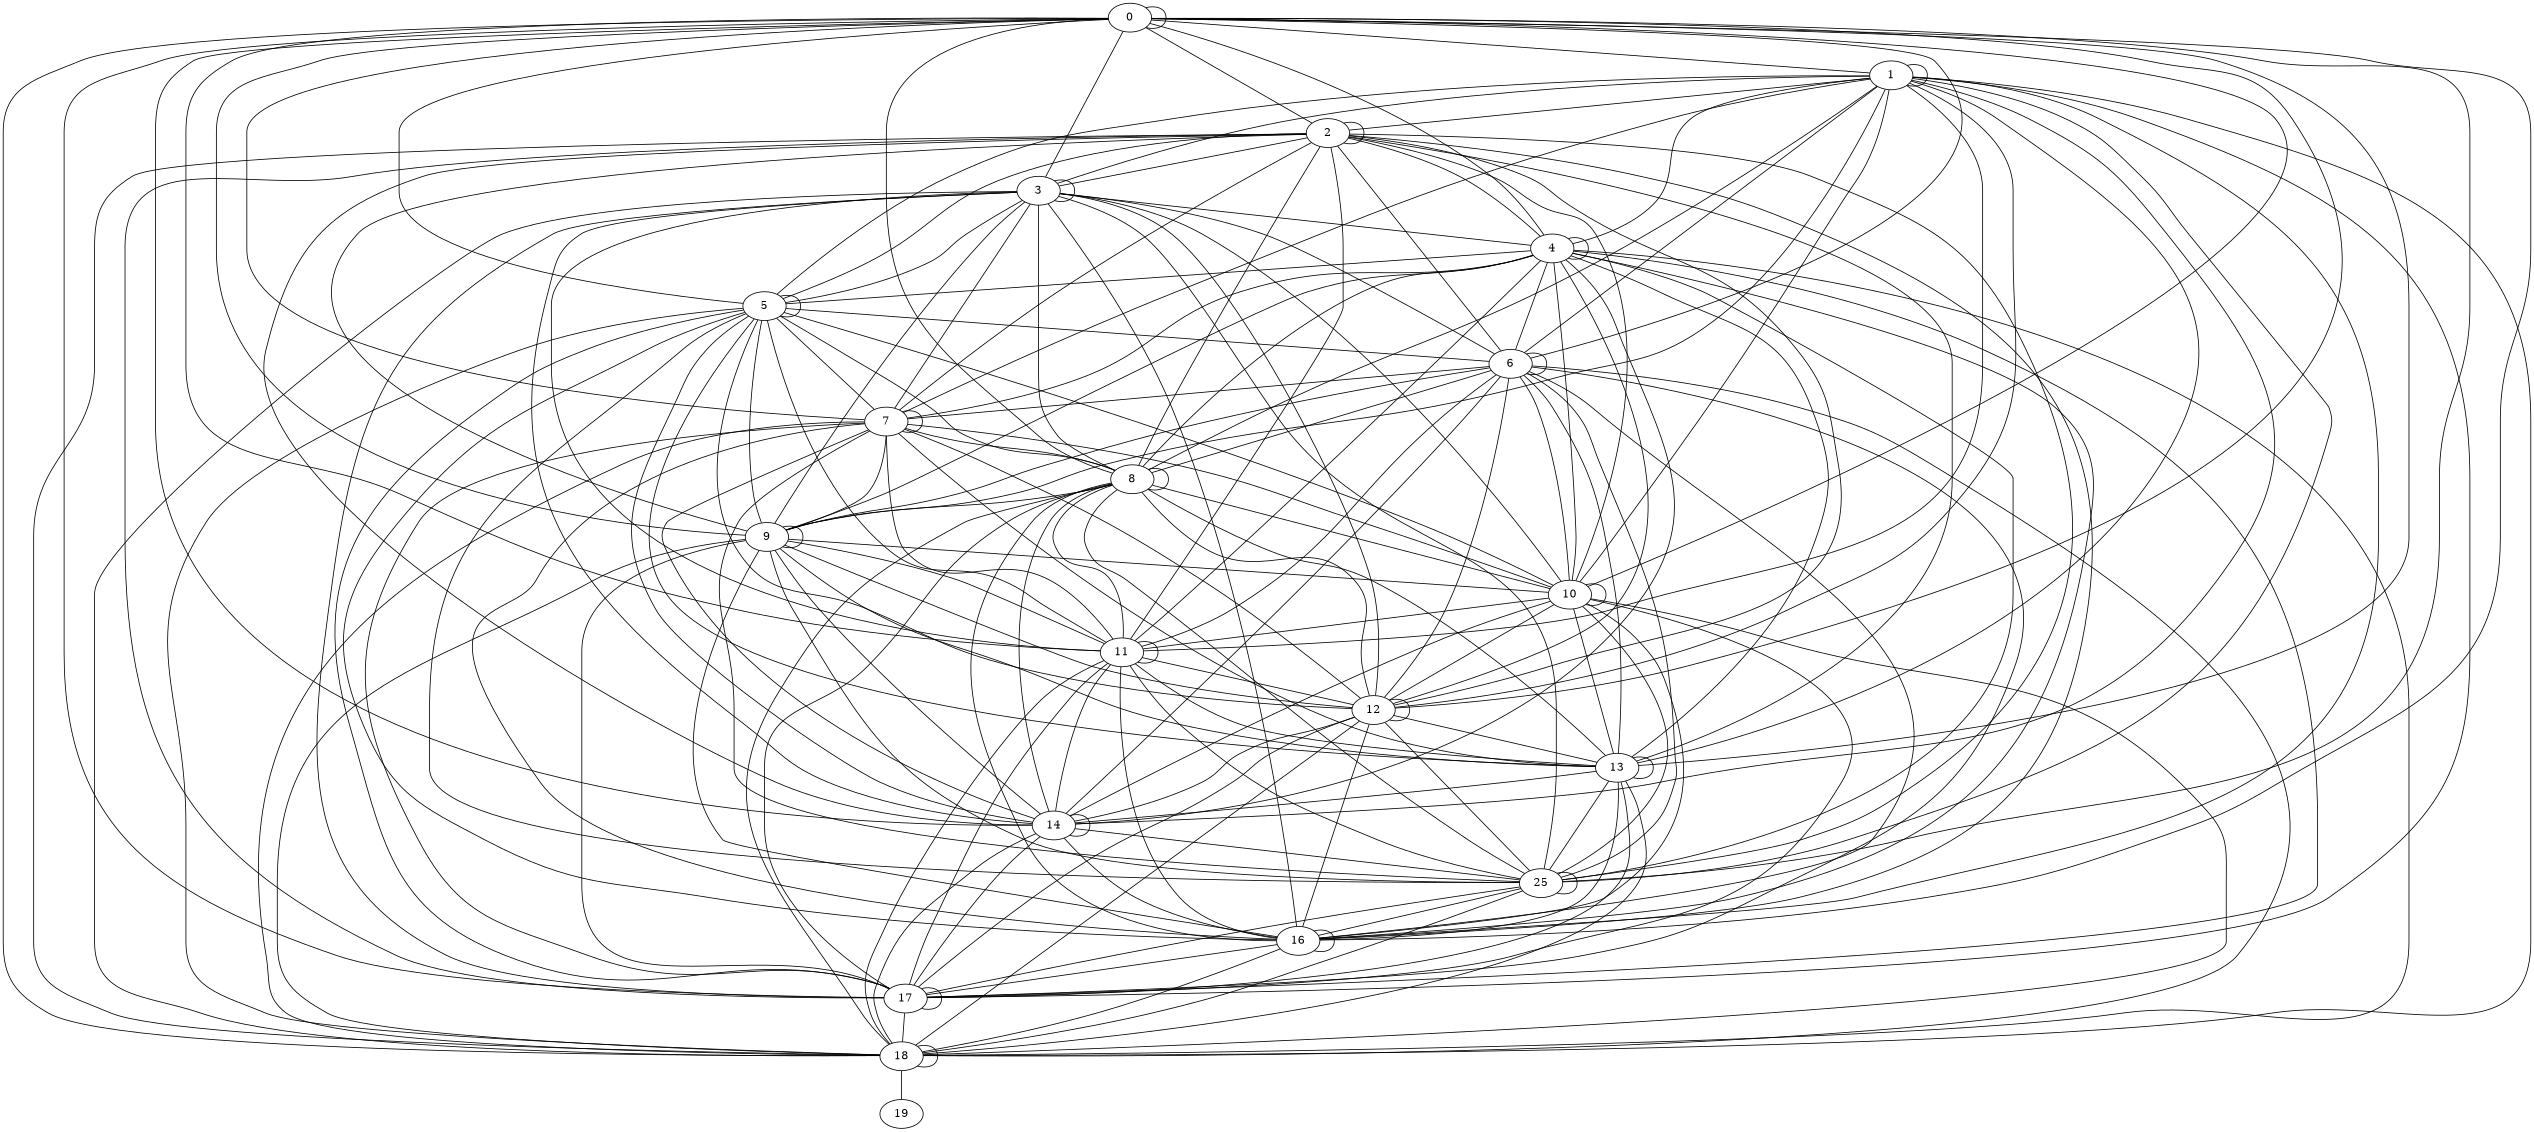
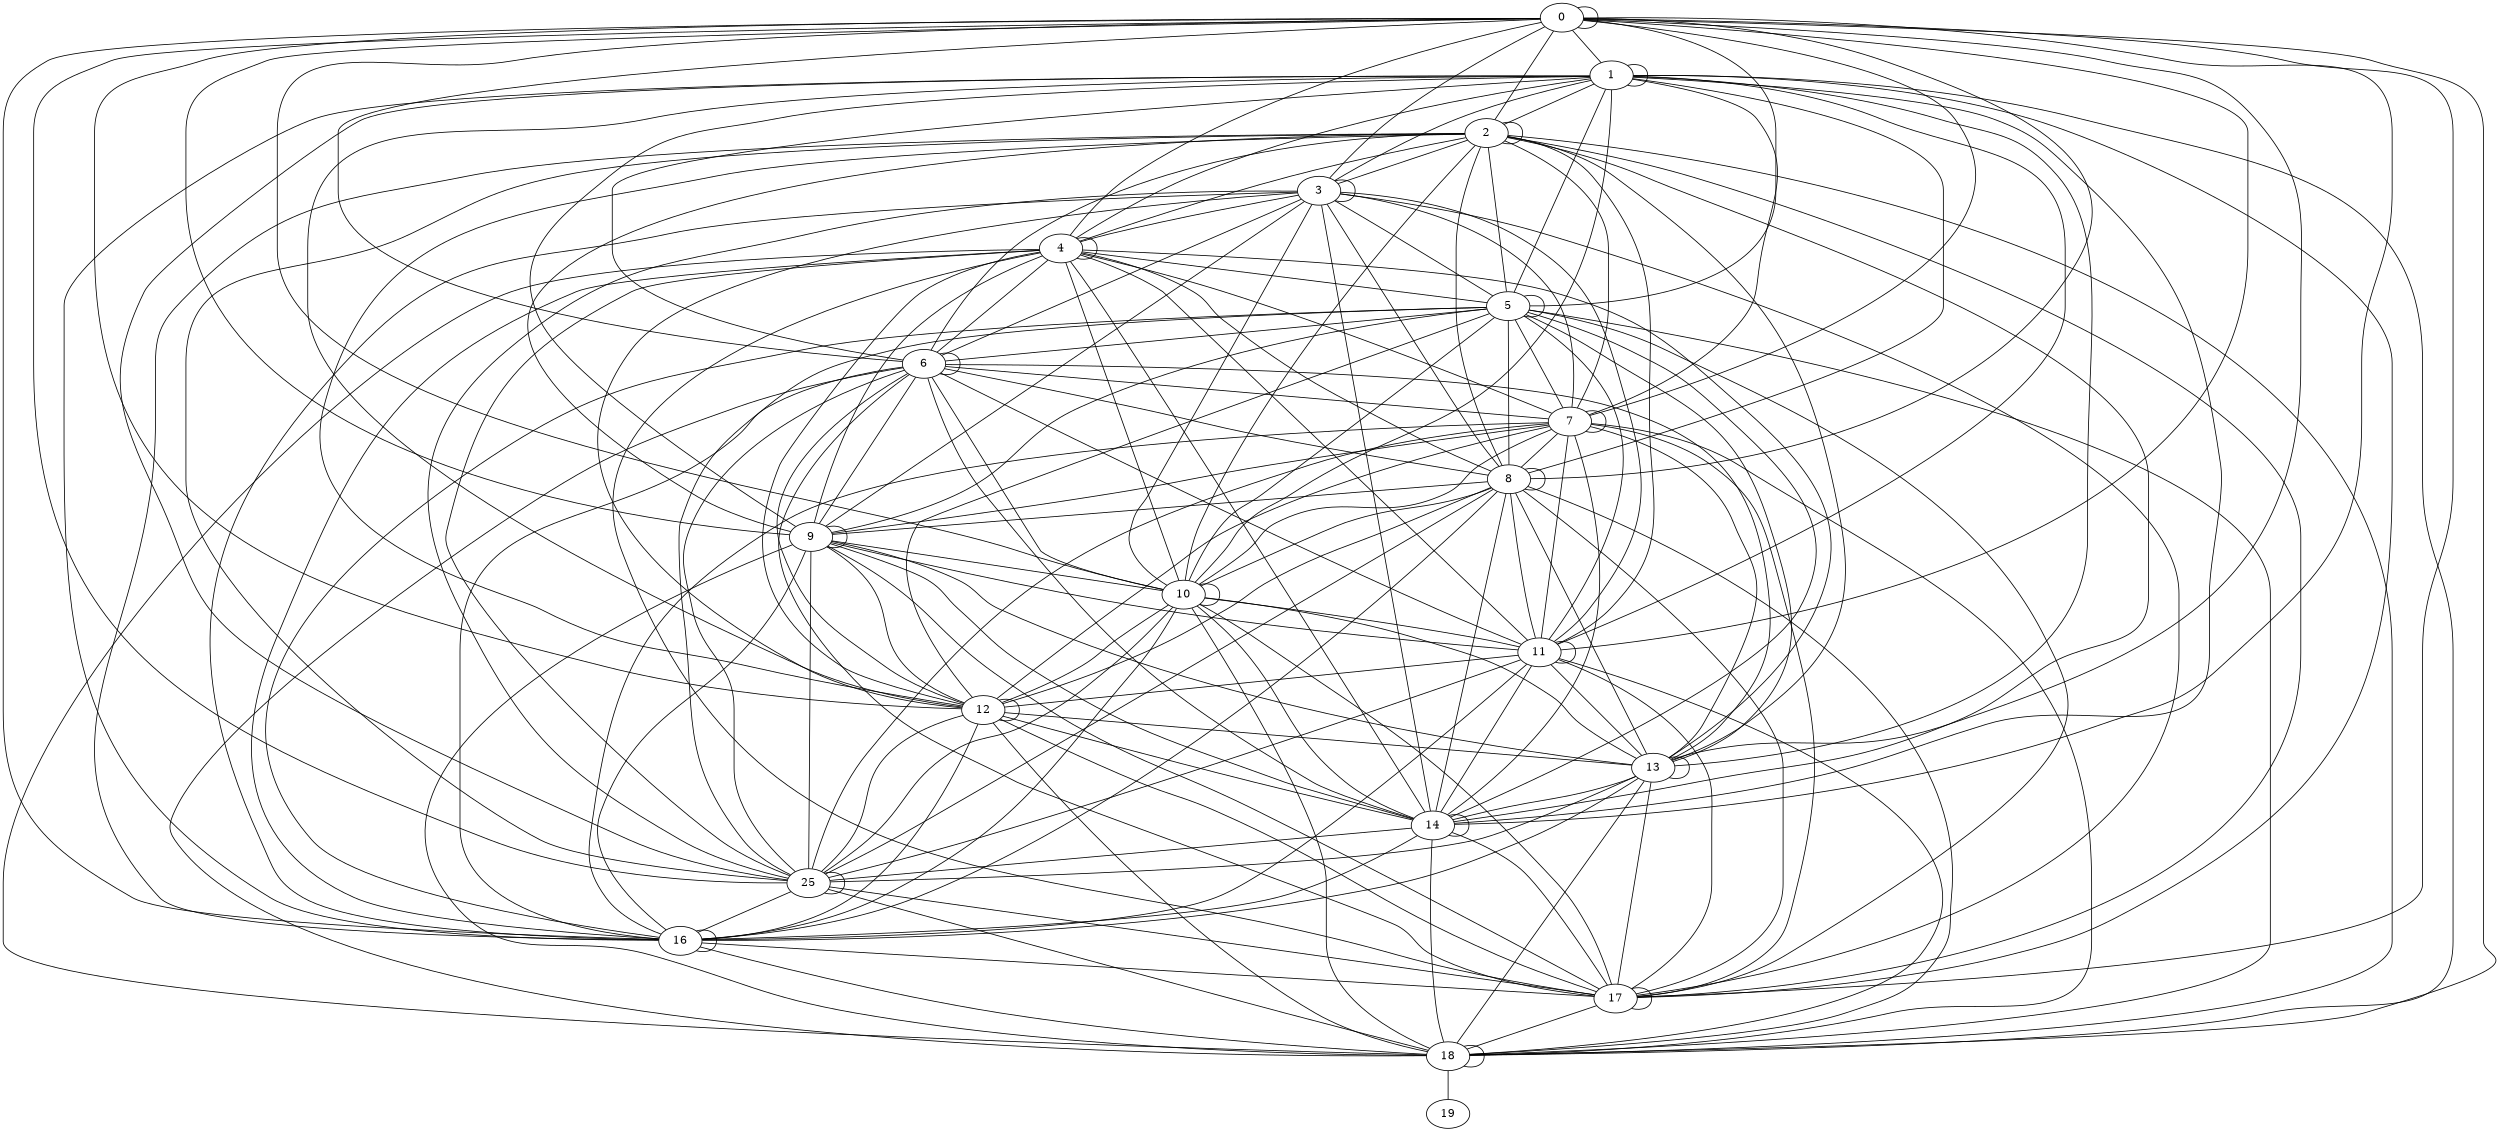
edge "3" -- "18": removed
